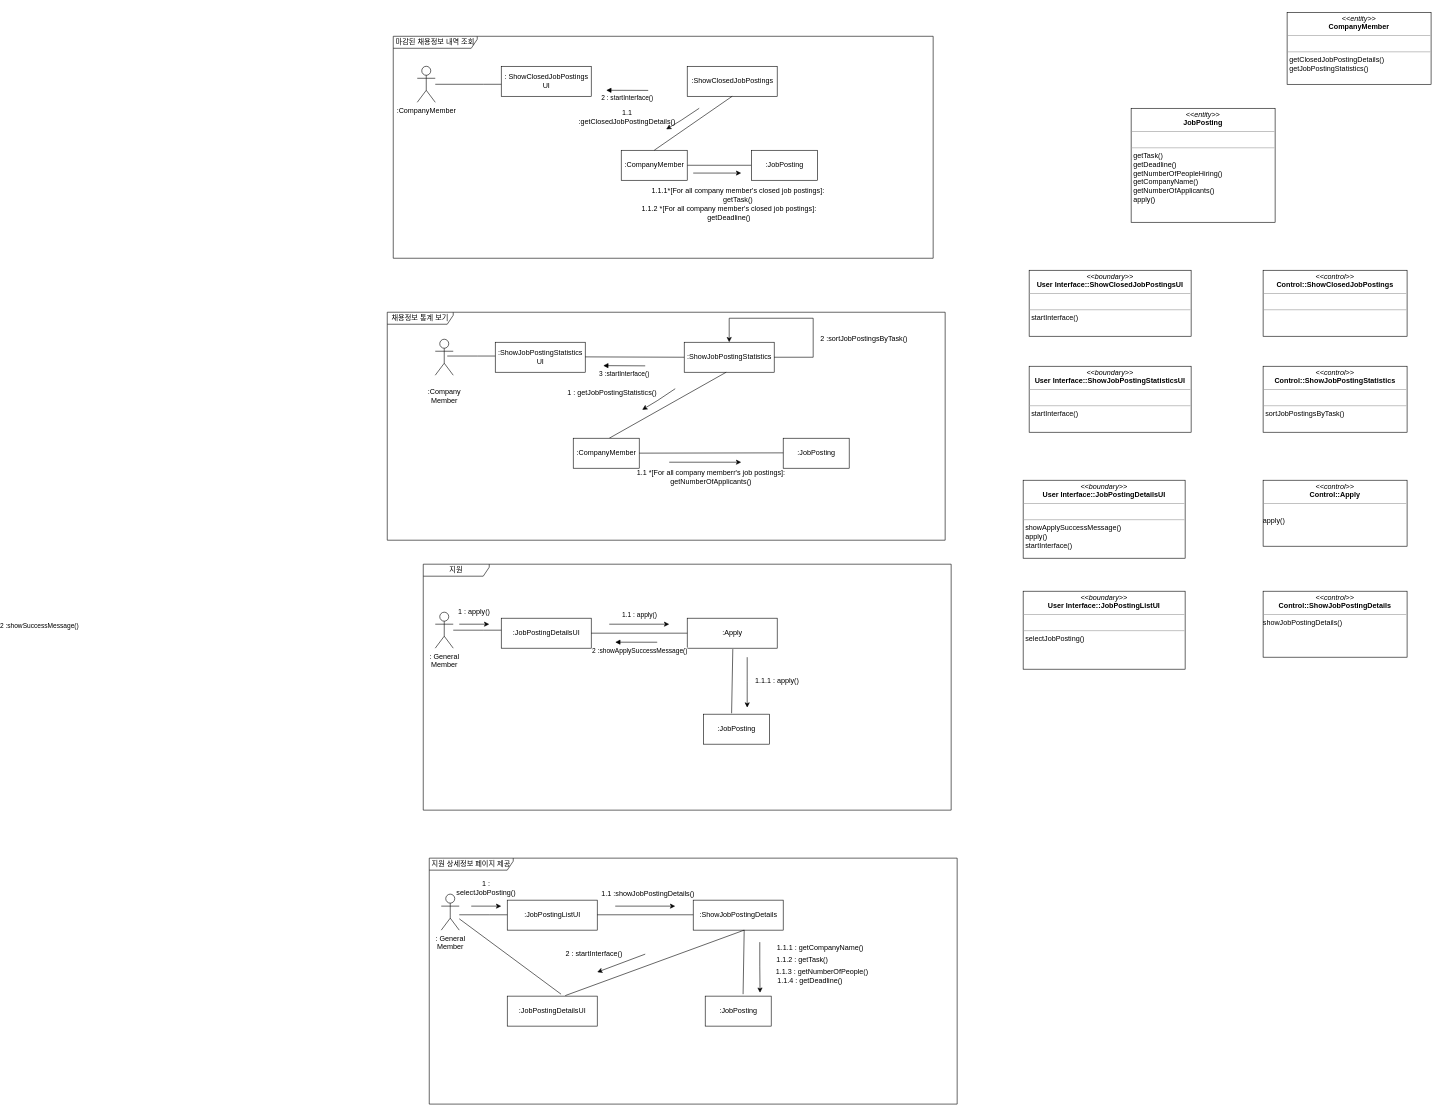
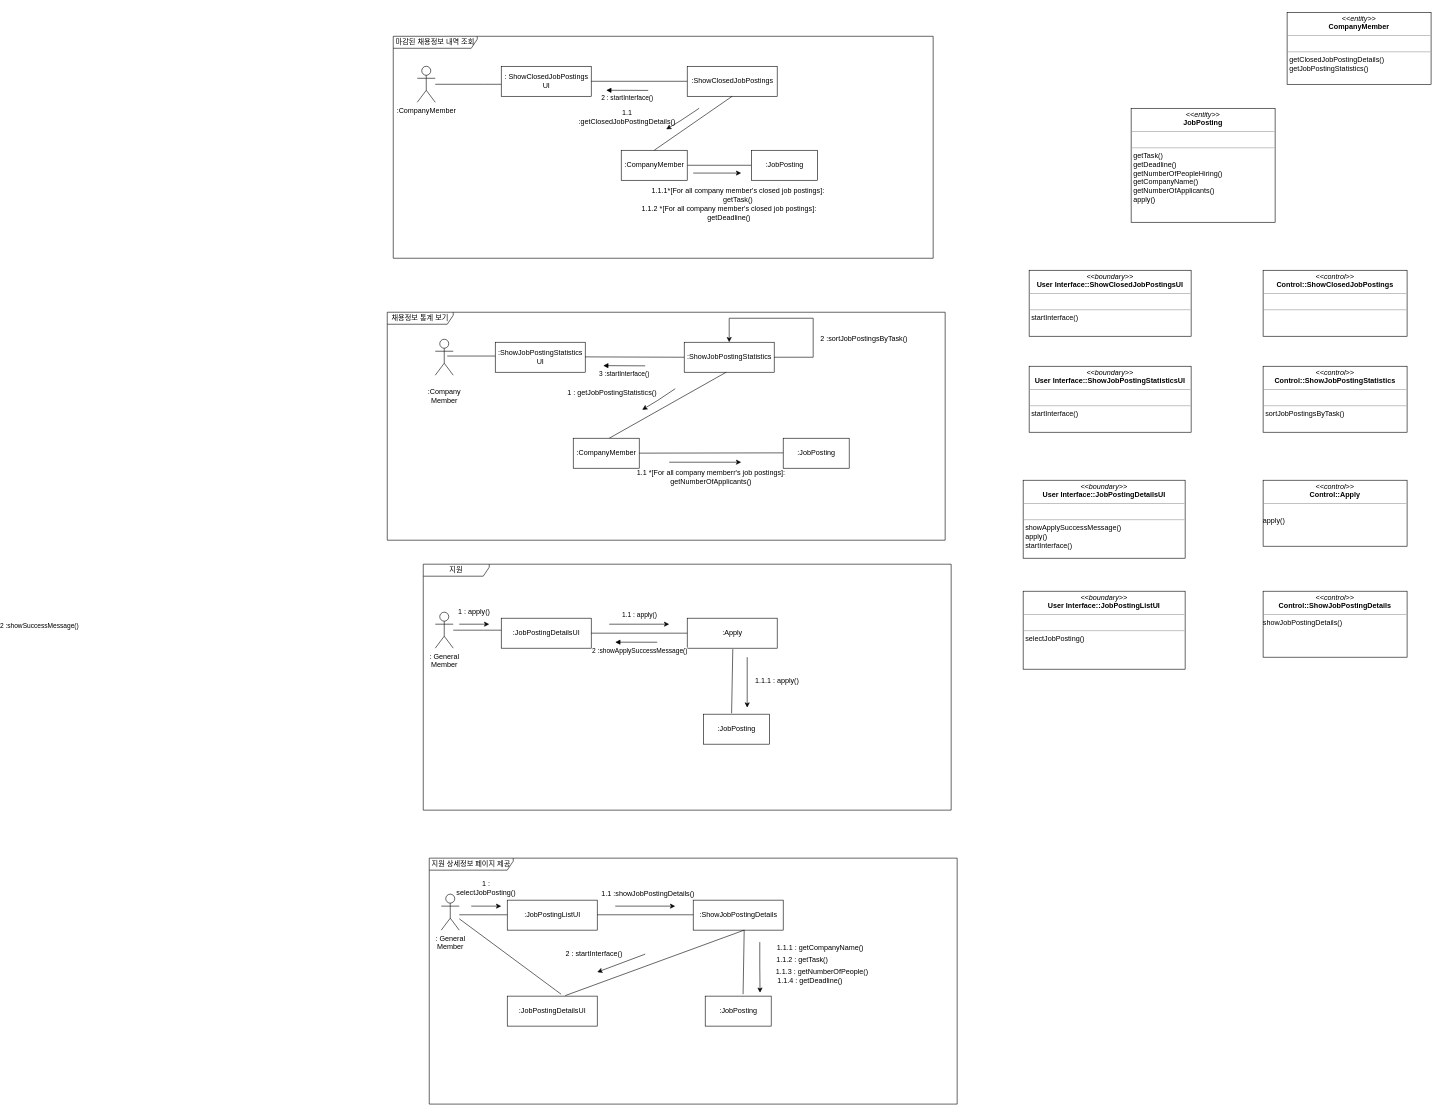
edge ": ShowClosedJobPostings UI" -- ":ShowClosedJobPostings": added
